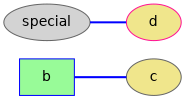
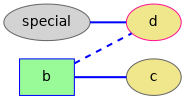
edge "d" -- "b": added
